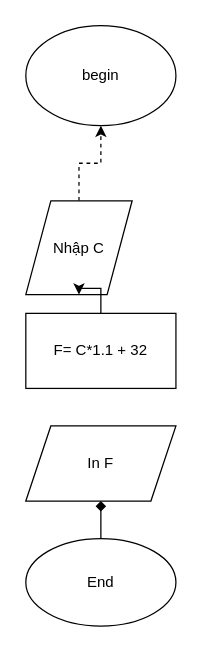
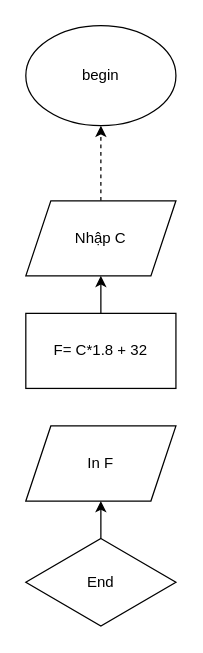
node "Nhập C": size 106x94 -> 150x75
node "F= C*1.1 + 32": label "F= C*1.1 + 32" -> "F= C*1.8 + 32"
edge "End" -> "In F": arrowhead diamond -> classic
node "End": shape ellipse -> diamond
